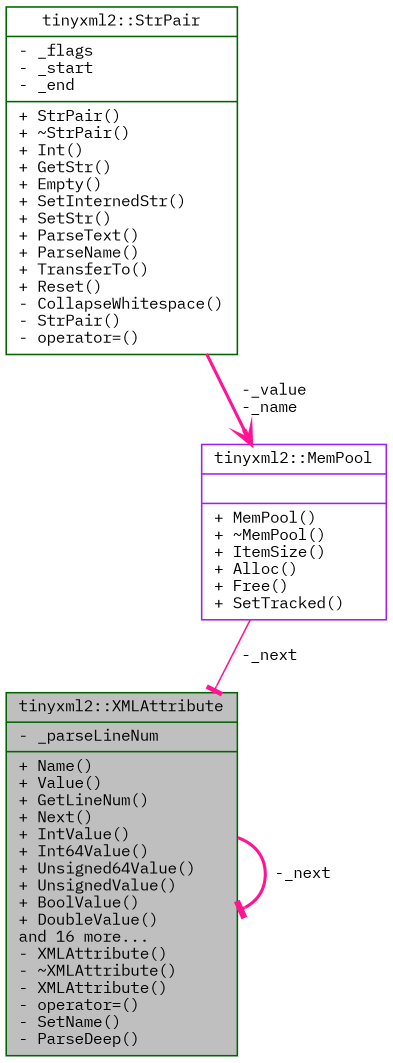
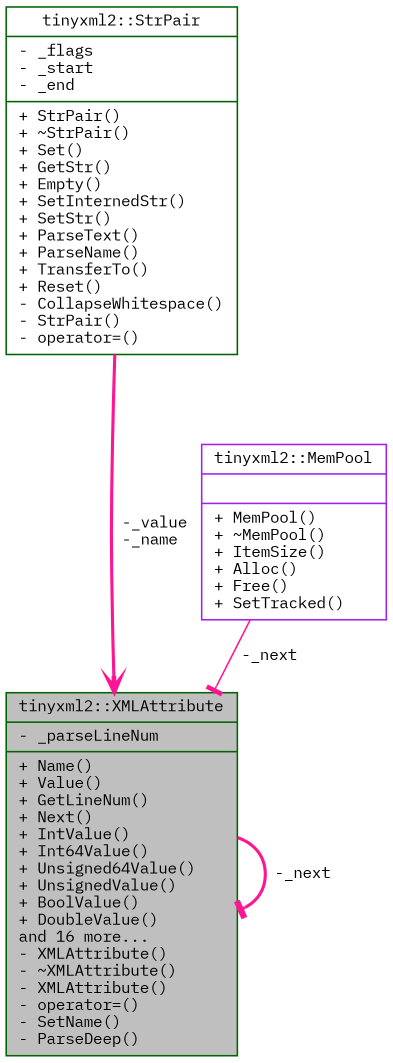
node "tinyxml2::StrPair": text "+ Int()" -> "+ Set()"
edge "tinyxml2::StrPair" -> "tinyxml2::MemPool": now "tinyxml2::StrPair" -> "tinyxml2::XMLAttribute"
